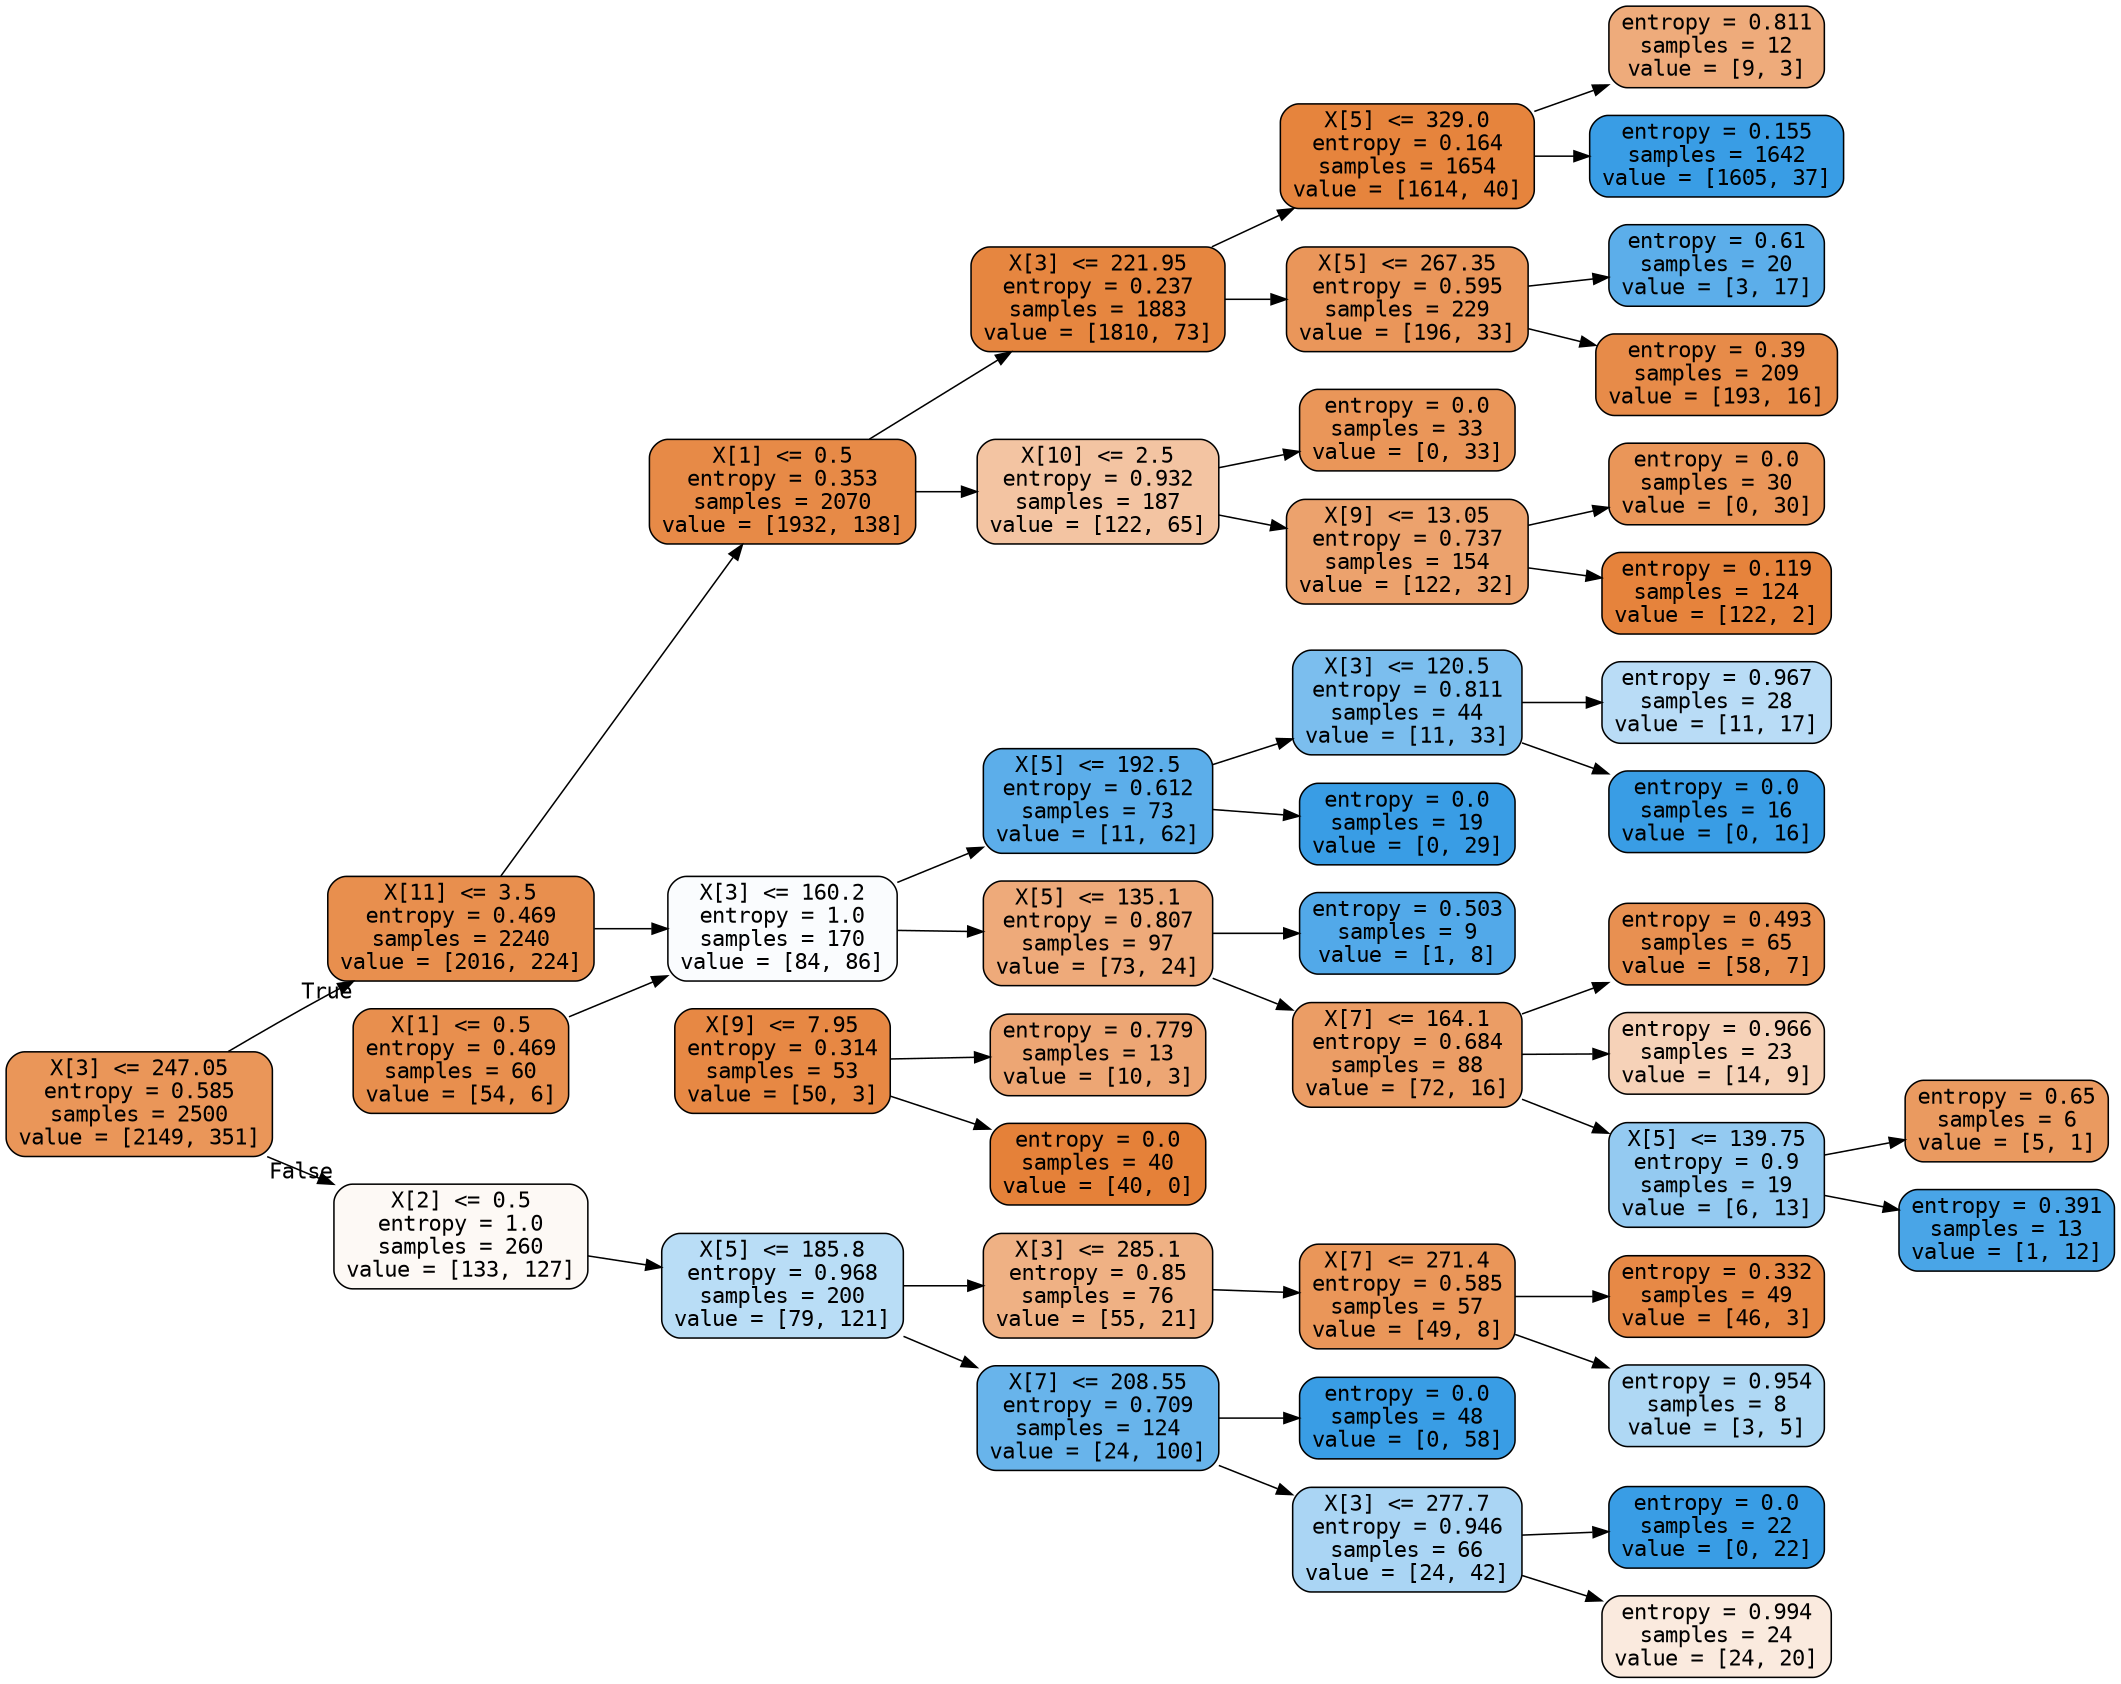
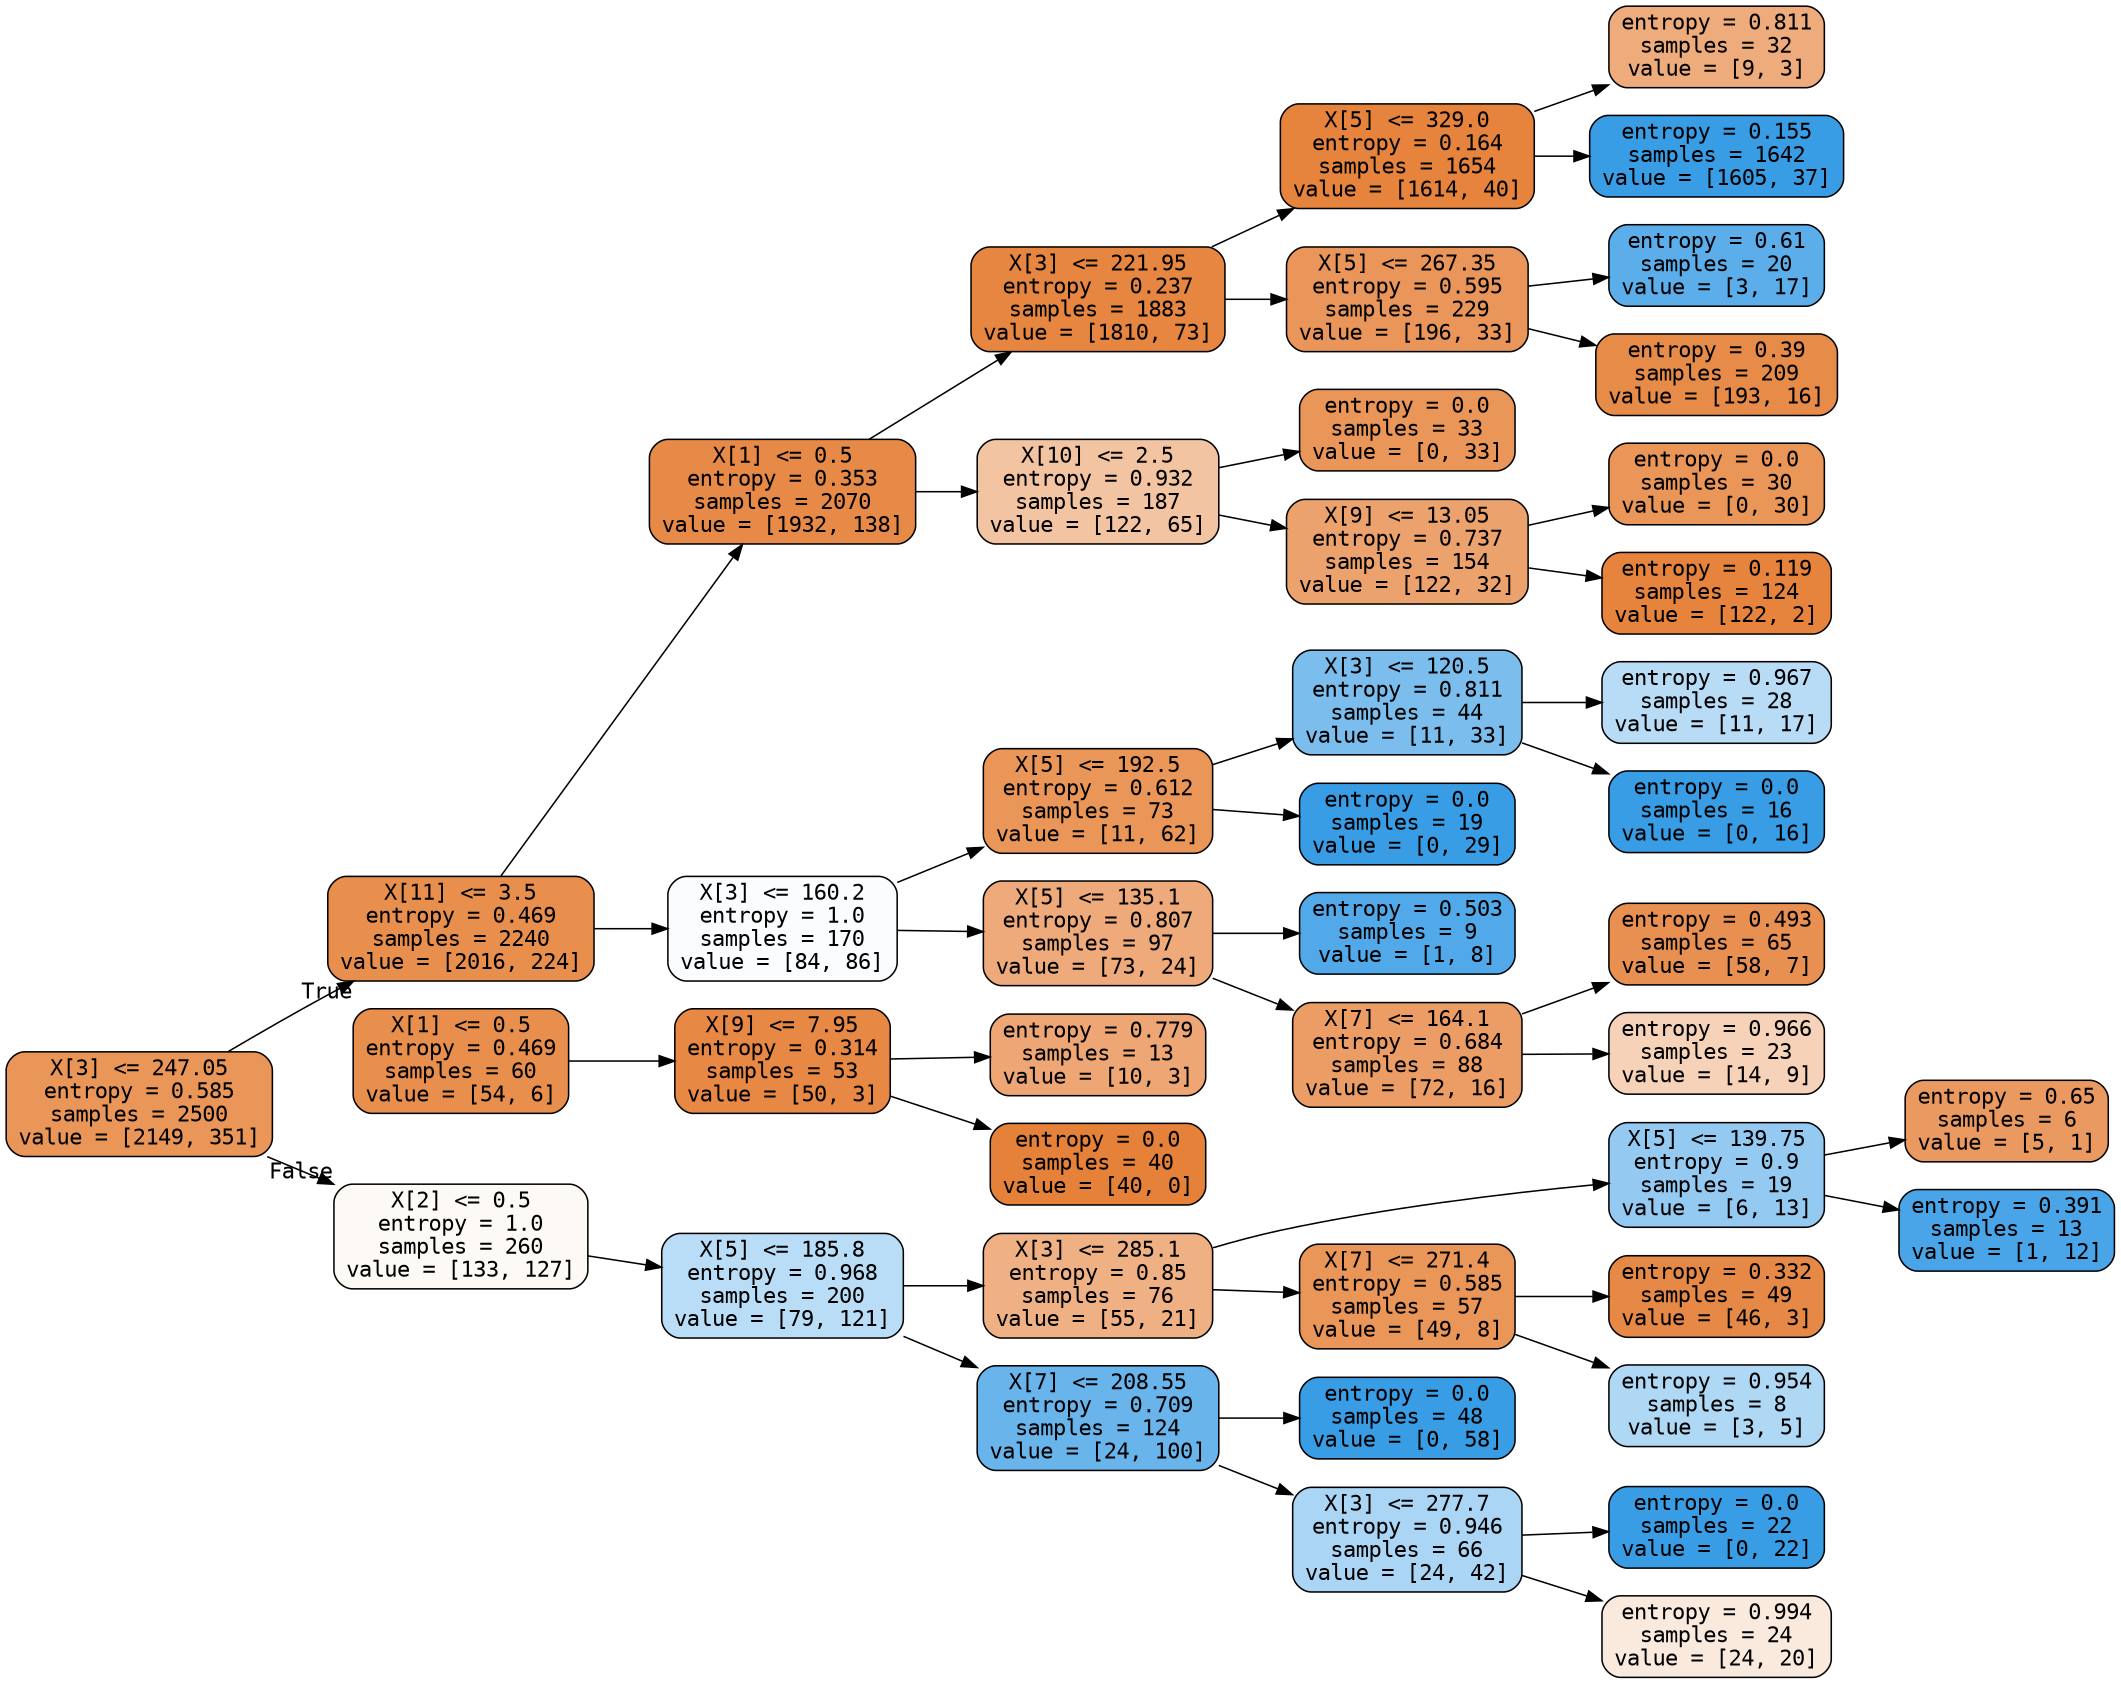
node "entropy = 0.811 samples = 12 value = [9, 3]": label "entropy = 0.811 samples = 12 value = [9, 3]" -> "entropy = 0.811 samples = 32 value = [9, 3]"
node "X[5] <= 192.5 entropy = 0.612 samples = 73 value = [11, 62]": fillcolor #399de5d2 -> #e58139d5
edge "X[1] <= 0.5 entropy = 0.469 samples = 60 value = [54, 6]" -> "X[3] <= 160.2 entropy = 1.0 samples = 170 value = [84, 86]": now "X[1] <= 0.5 entropy = 0.469 samples = 60 value = [54, 6]" -> "X[9] <= 7.95 entropy = 0.314 samples = 53 value = [50, 3]"
edge "X[7] <= 164.1 entropy = 0.684 samples = 88 value = [72, 16]" -> "X[5] <= 139.75 entropy = 0.9 samples = 19 value = [6, 13]": now "X[3] <= 285.1 entropy = 0.85 samples = 76 value = [55, 21]" -> "X[5] <= 139.75 entropy = 0.9 samples = 19 value = [6, 13]"
